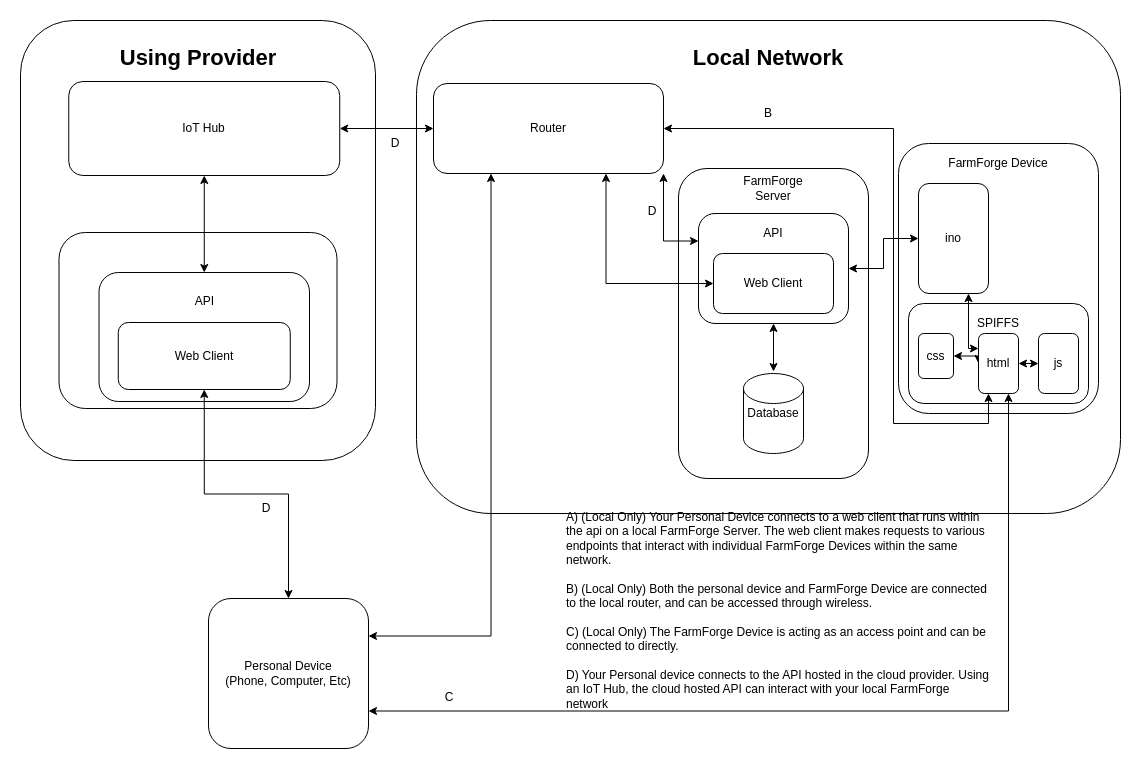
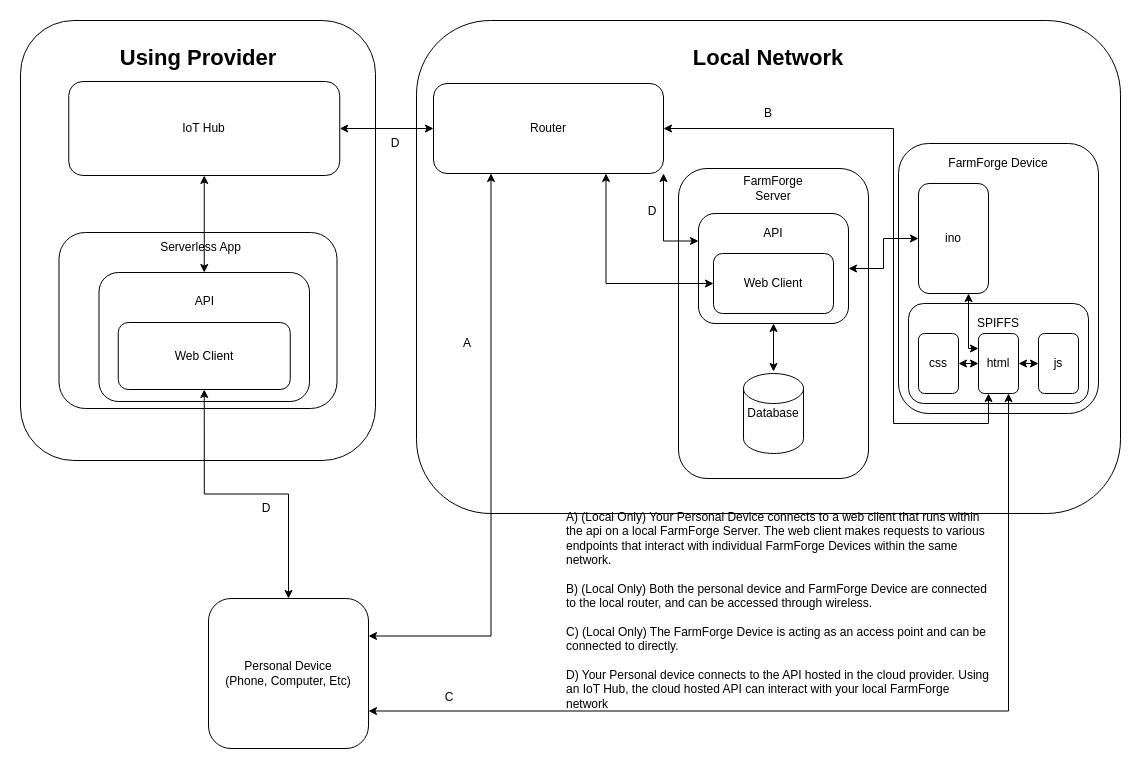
node "Serverless App": added
node "A": added
node "css": size 35x45 -> 40x60
